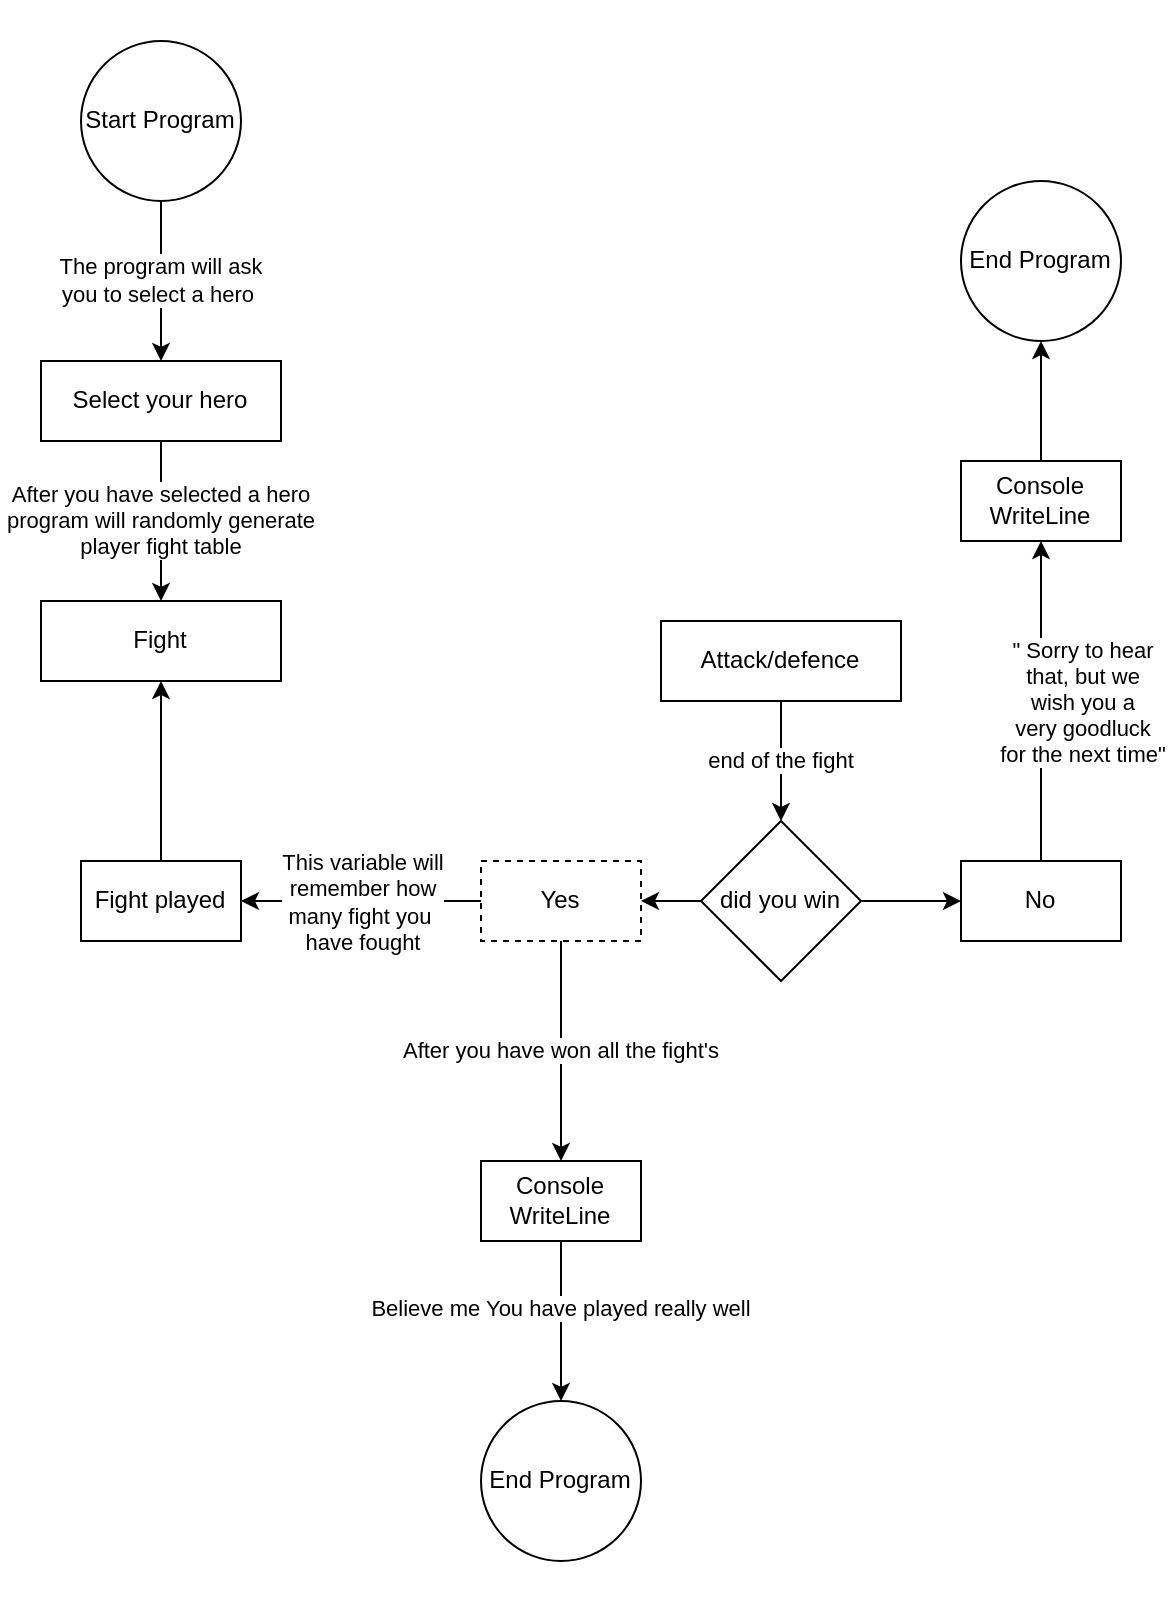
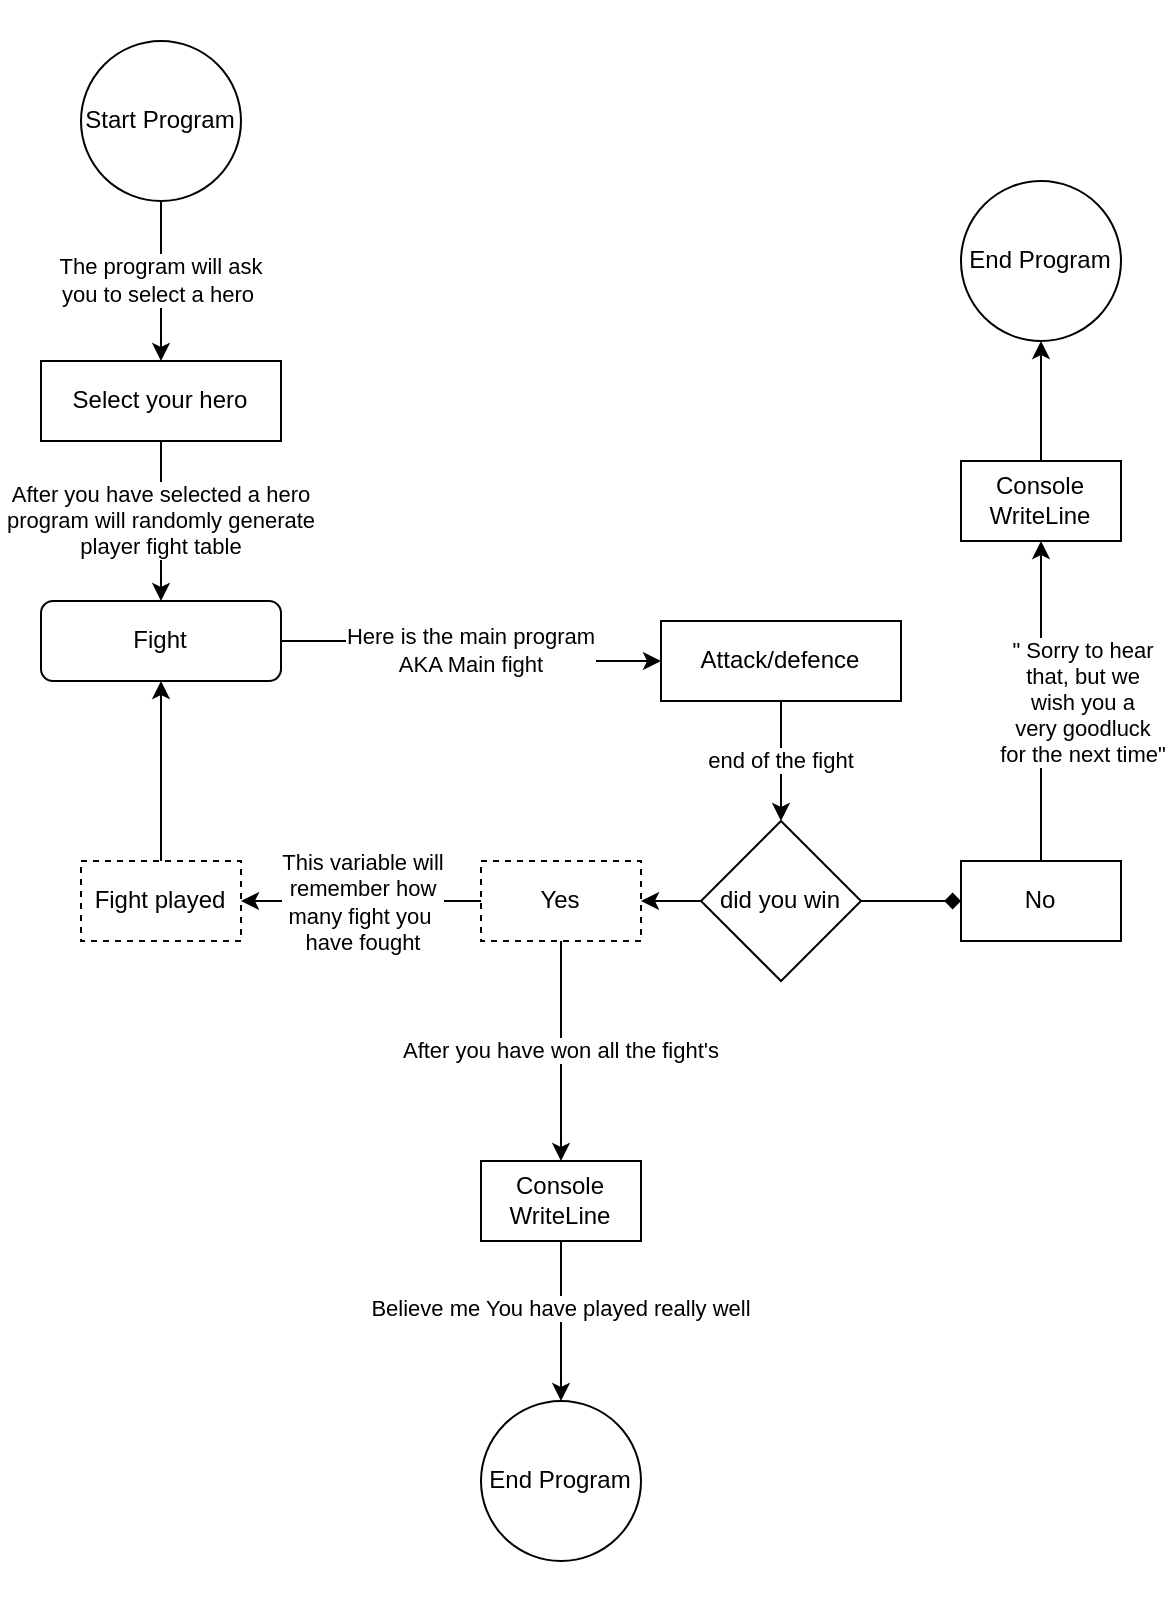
node "Fight": shape rectangle -> rounded rectangle
edge "Fight" -> "Attack/defence": added, label "Here is the main program AKA Main fight"
node "Fight played": style solid -> dashed
edge "did you win" -> "No": arrowhead classic -> diamond
